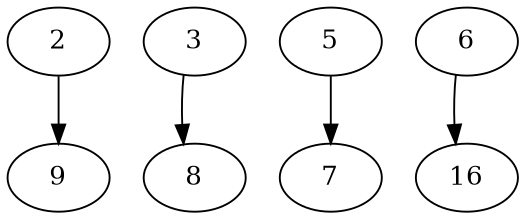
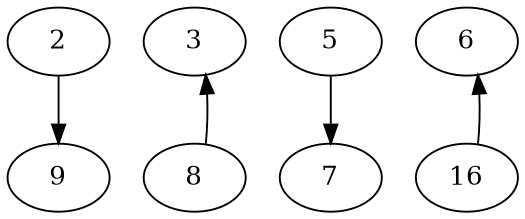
edge "3" -> "8": reversed
edge "6" -> "16": reversed
